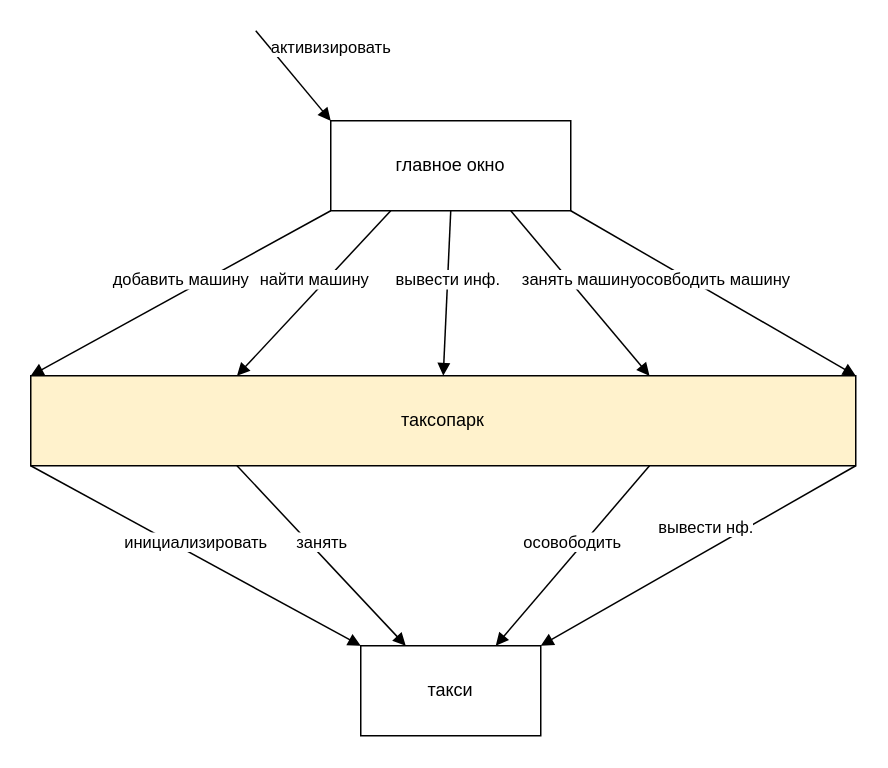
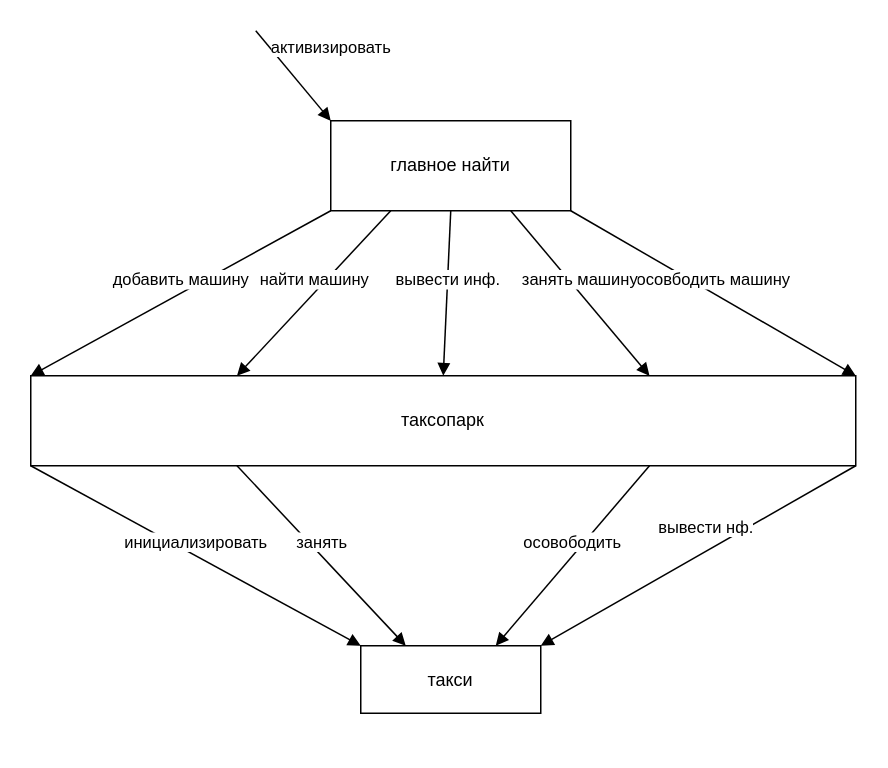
node "главное окно": label "главное окно" -> "главное найти"
node "таксопарк": fillcolor #fff2cc -> #ffffff
node "такси": size 180x90 -> 180x68
